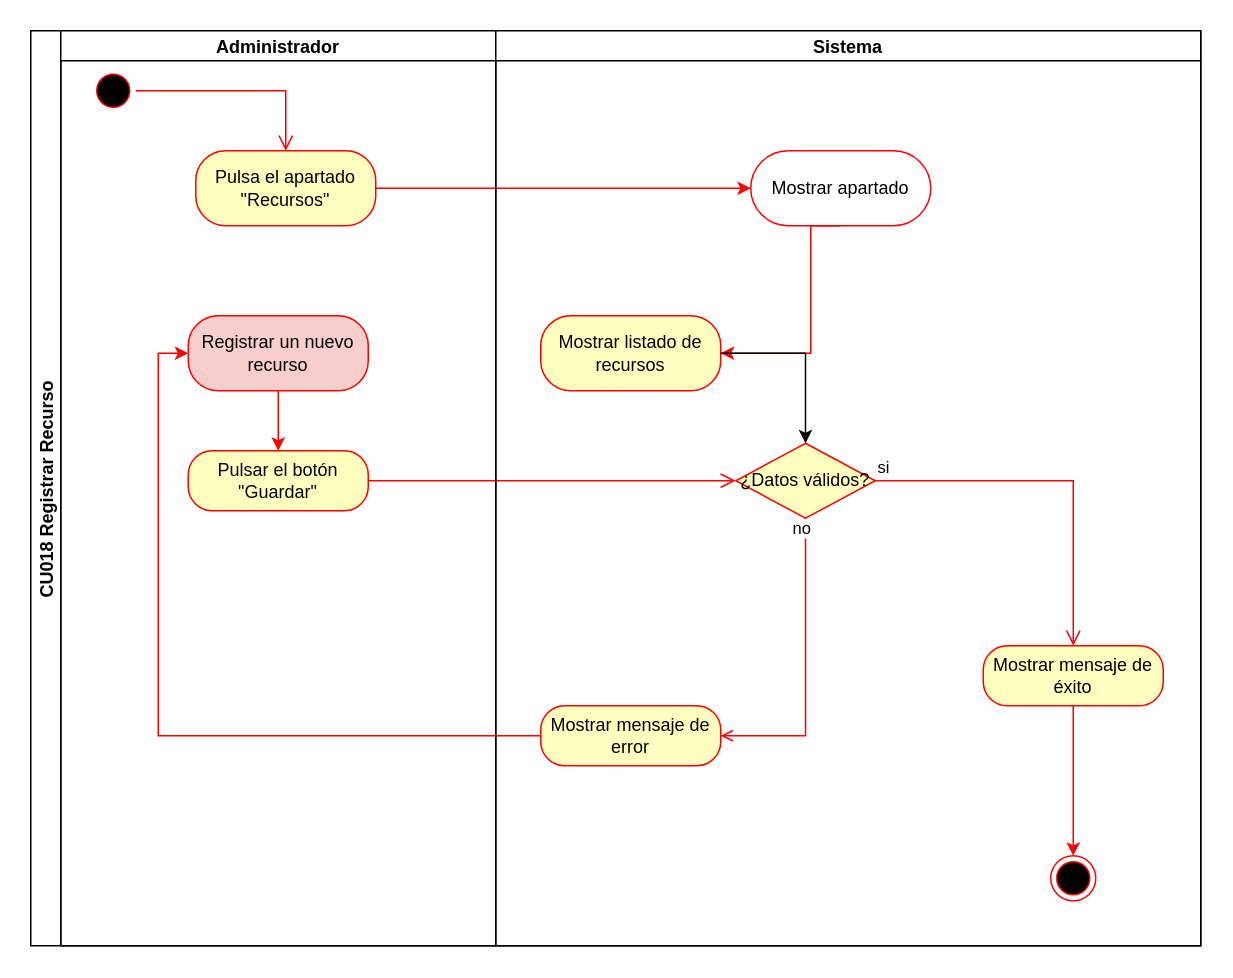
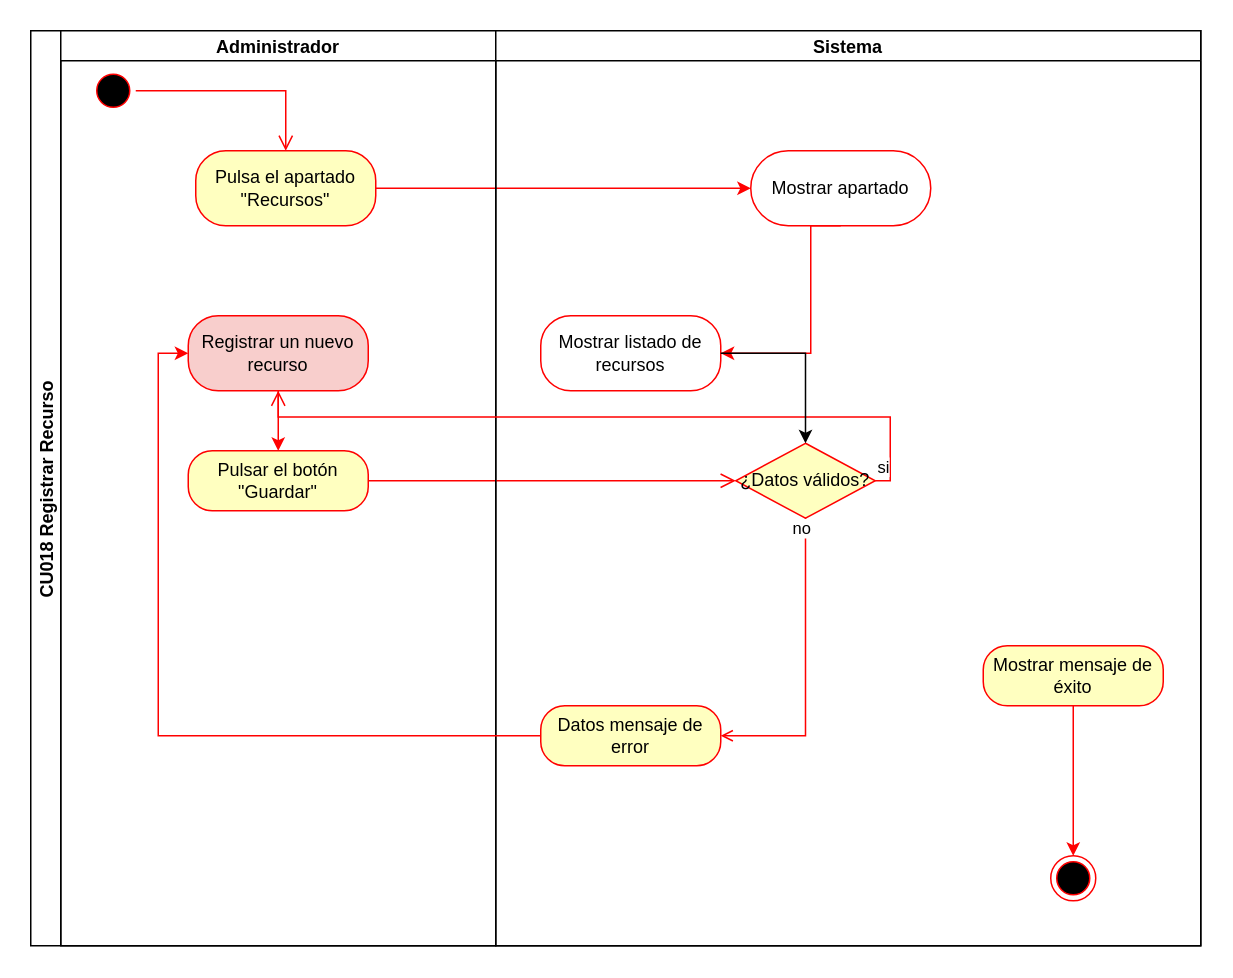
node "Mostrar listado de recursos": fillcolor #ffffc0 -> #ffffff
edge "¿Datos válidos?" -> "Mostrar mensaje de éxito": now "¿Datos válidos?" -> "Registrar un nuevo recurso"
node "Mostrar mensaje de error": label "Mostrar mensaje de error" -> "Datos mensaje de error"
